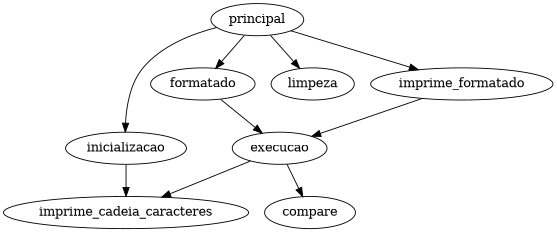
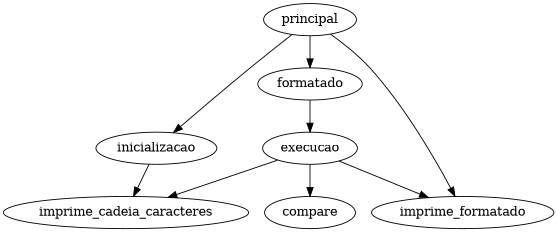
node "limpeza": removed
edge "imprime_formatado" -> "execucao": reversed
